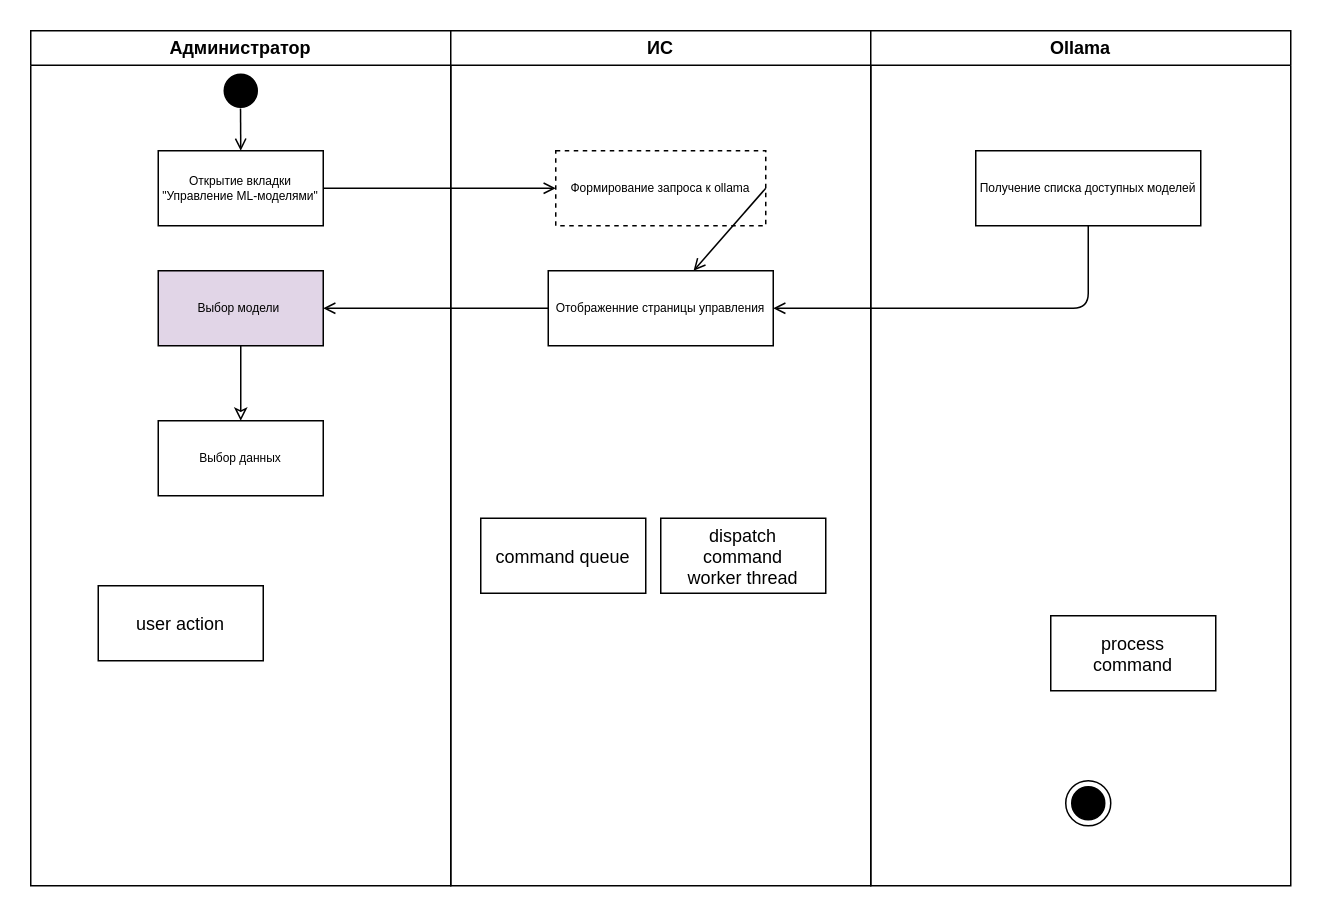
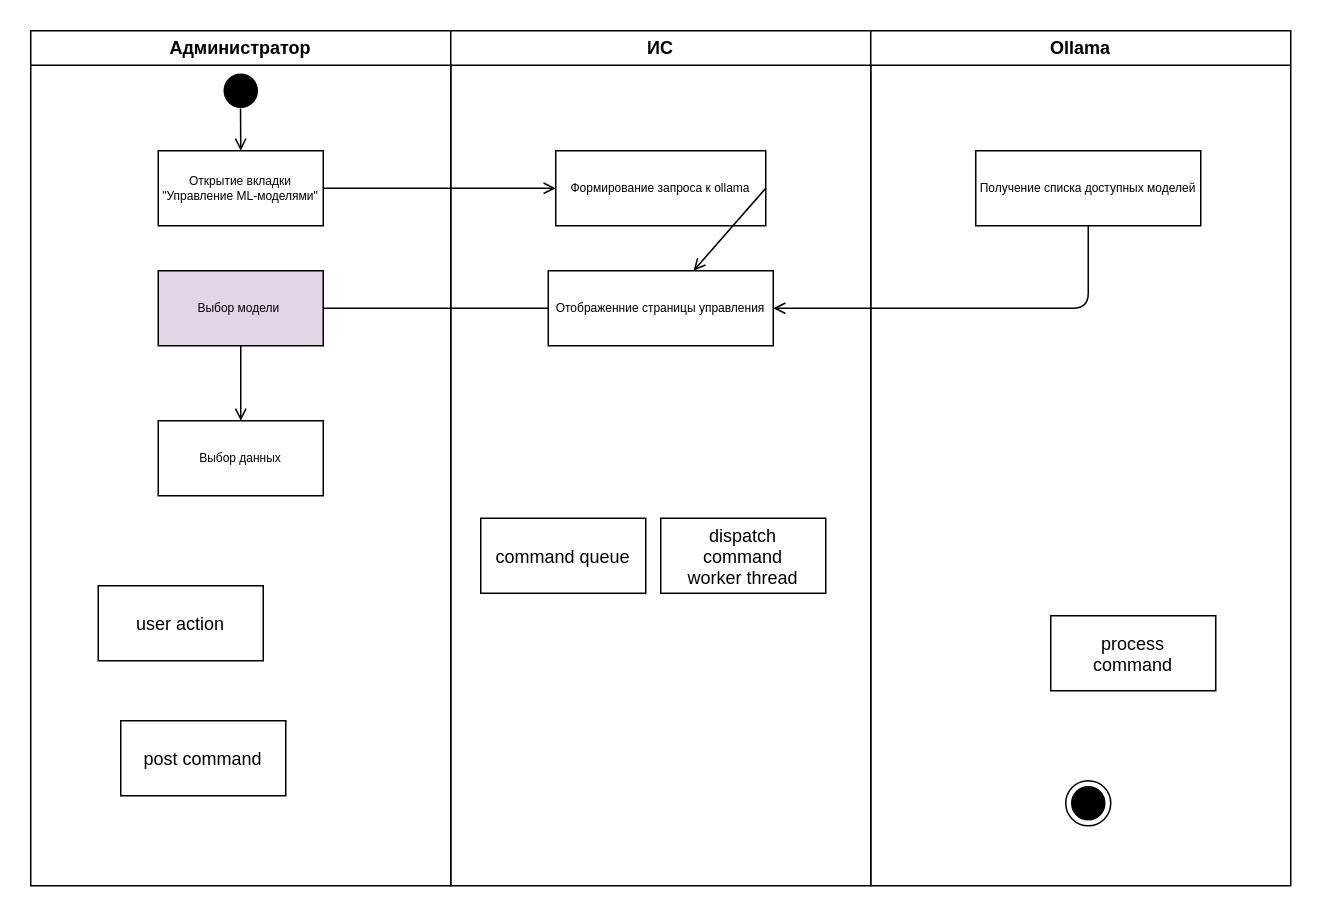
node "Формирование запроса к ollama": style dashed -> solid
edge "Отображенние страницы управления" -> "Выбор модели": arrowhead open -> none
edge "Выбор модели" -> "Выбор данных": arrowhead classic -> open
node "post command": added
